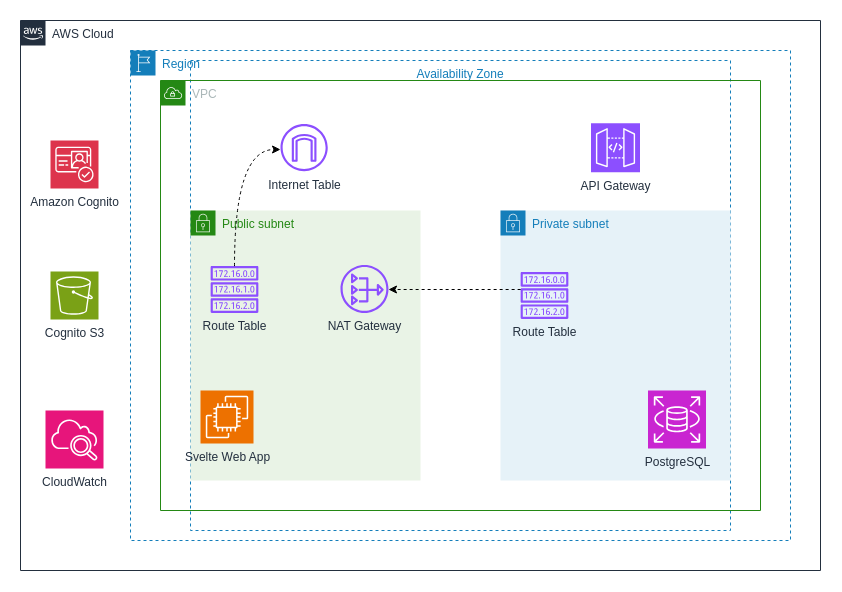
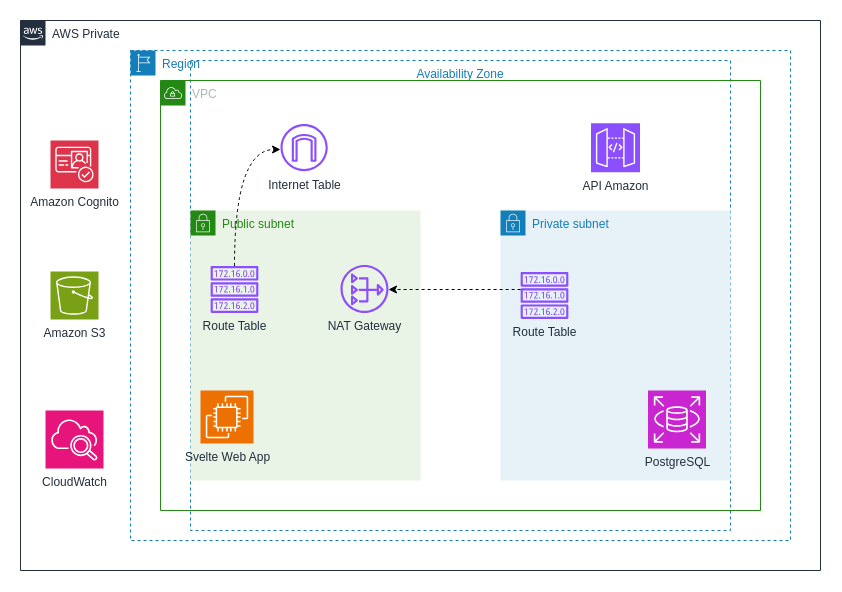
node "AWS Cloud": label "AWS Cloud" -> "AWS Private"
node "API Gateway": label "API Gateway" -> "API Amazon"
node "Cognito S3": label "Cognito S3" -> "Amazon S3"
